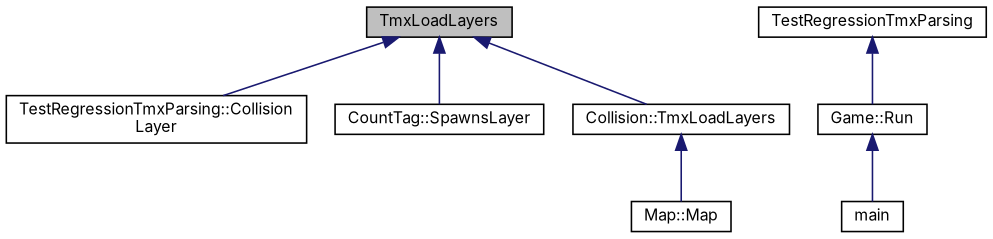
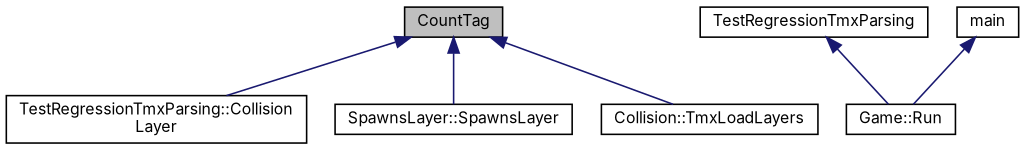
node "TmxLoadLayers": label "TmxLoadLayers" -> "CountTag"
node "CountTag::SpawnsLayer": label "CountTag::SpawnsLayer" -> "SpawnsLayer::SpawnsLayer"
edge "main" -> "Game::Run": reversed
node "Map::Map": removed
